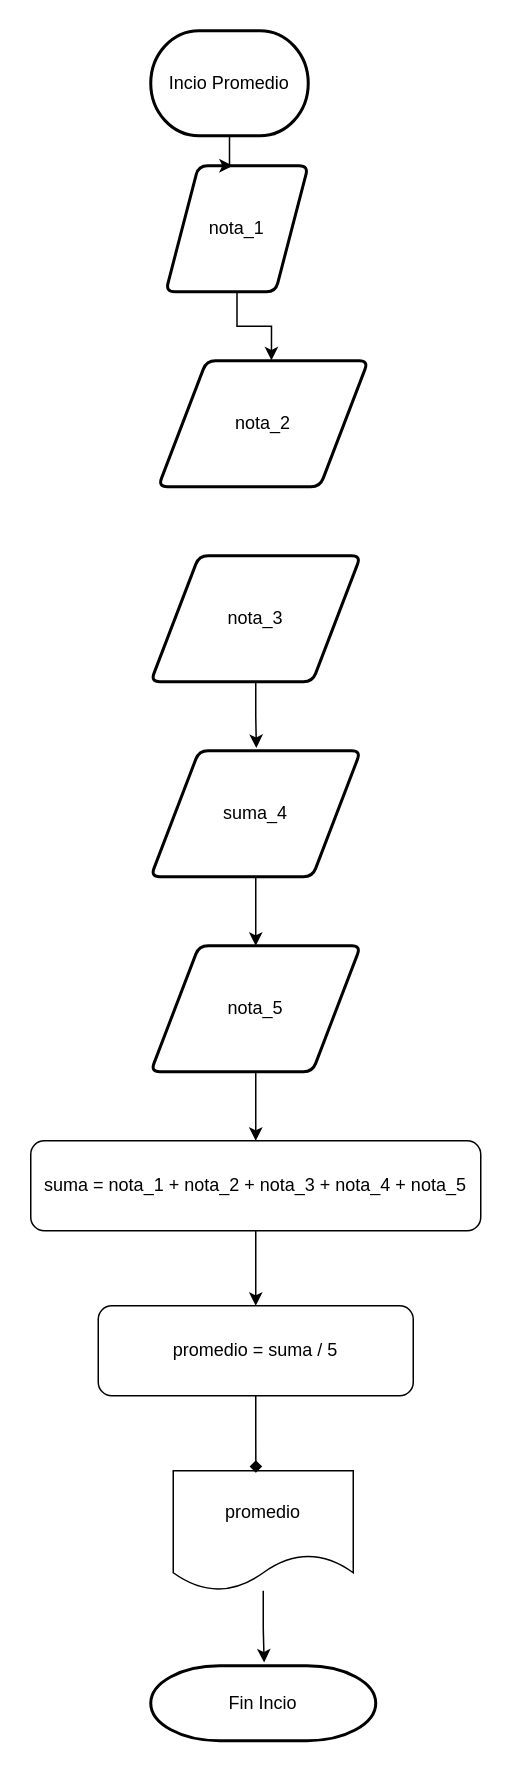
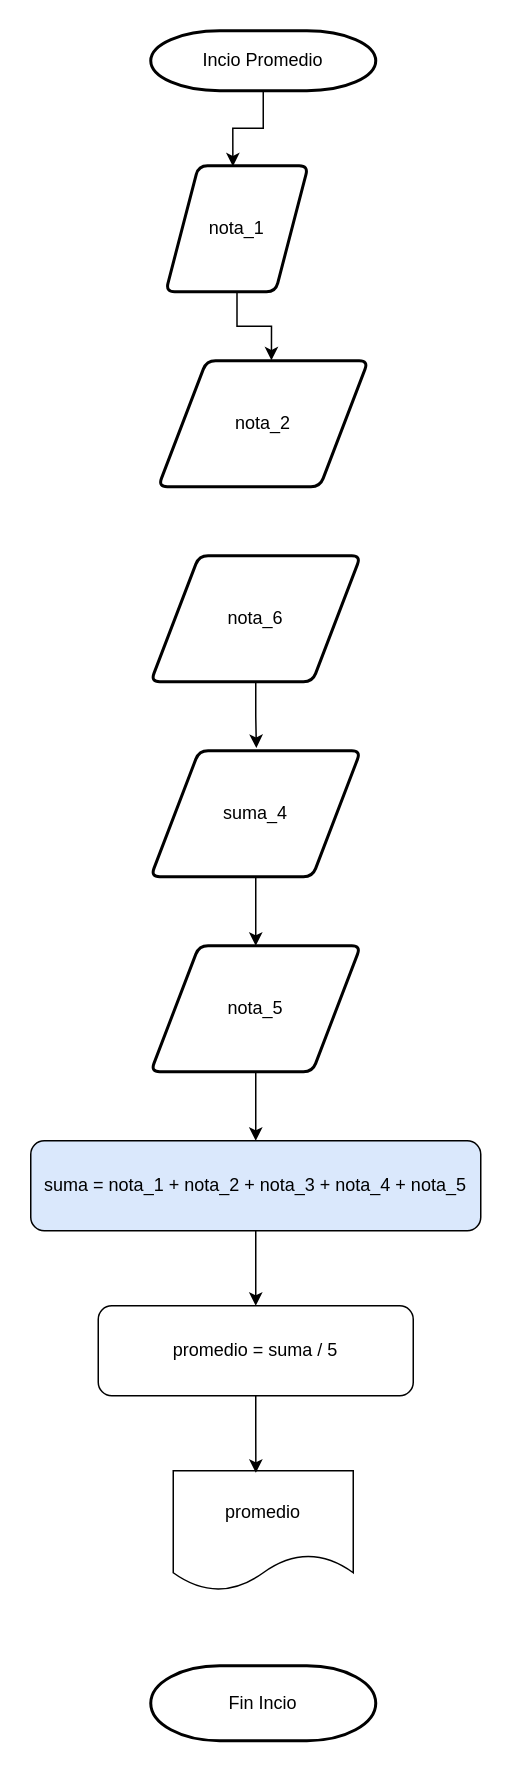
node "Incio Promedio": size 158x105 -> 225x60
node "nota_3": label "nota_3" -> "nota_6"
node "suma = nota_1 + nota_2 + nota_3 + nota_4 + nota_5": fillcolor #ffffff -> #dae8fc
edge "promedio = suma / 5" -> "promedio": arrowhead diamond -> classic
edge "promedio" -> "Fin Incio": removed
